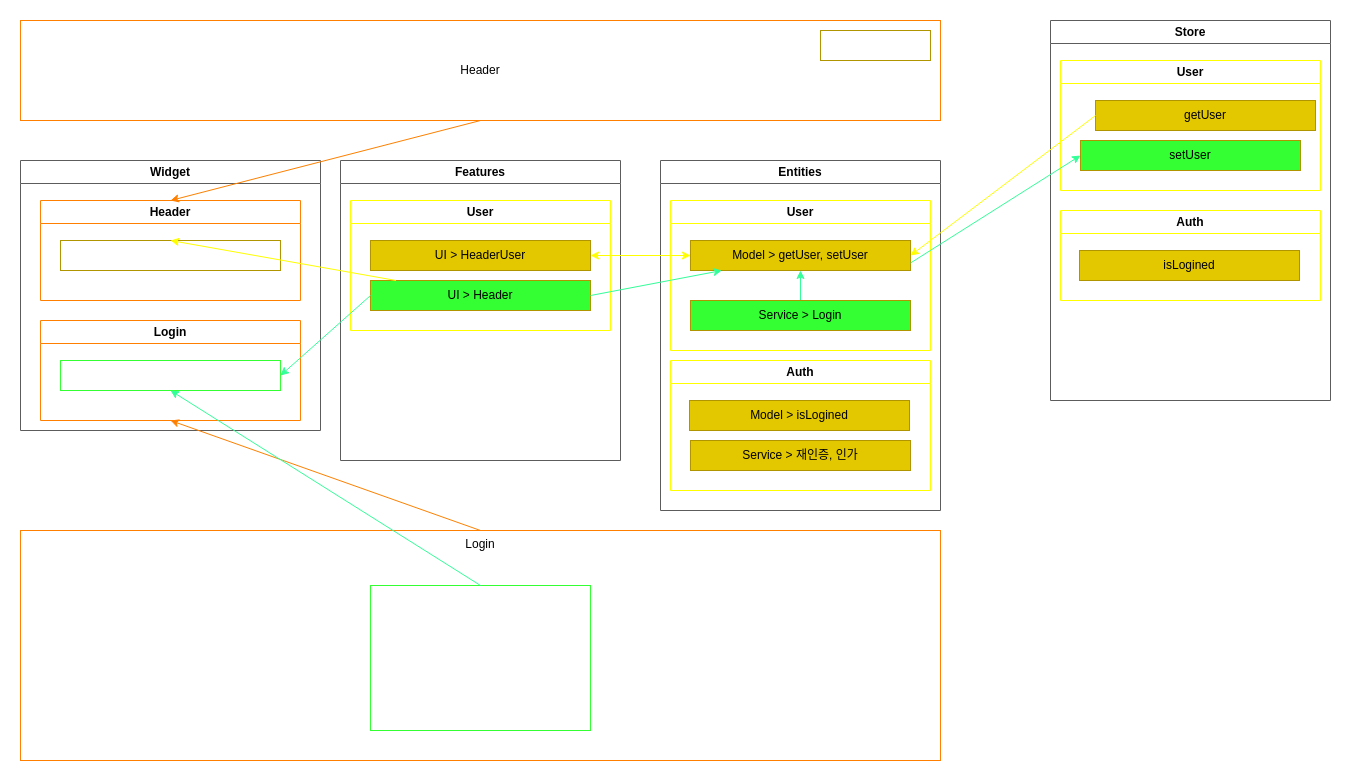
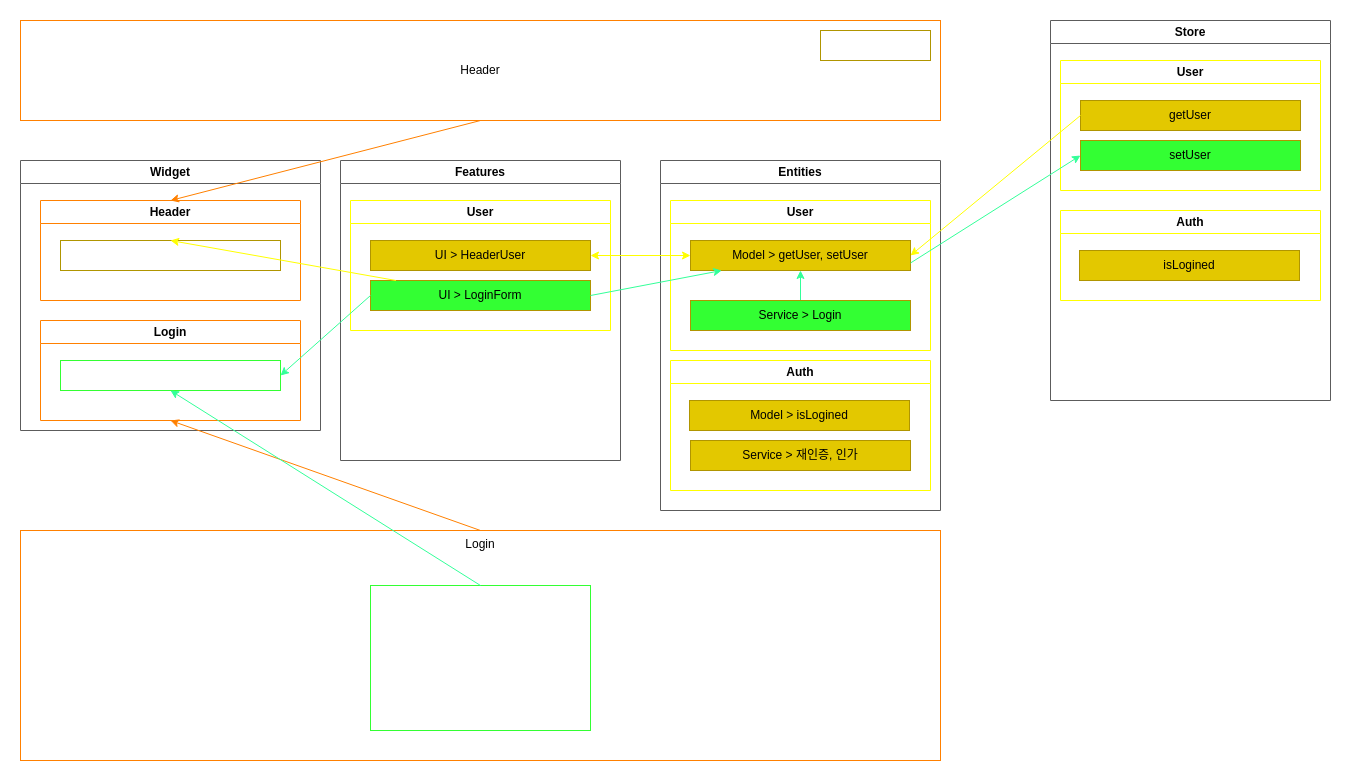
node "getUser": moved (1206, 116) -> (1191, 116)
node "UI > Header": label "UI > Header" -> "UI > LoginForm"
